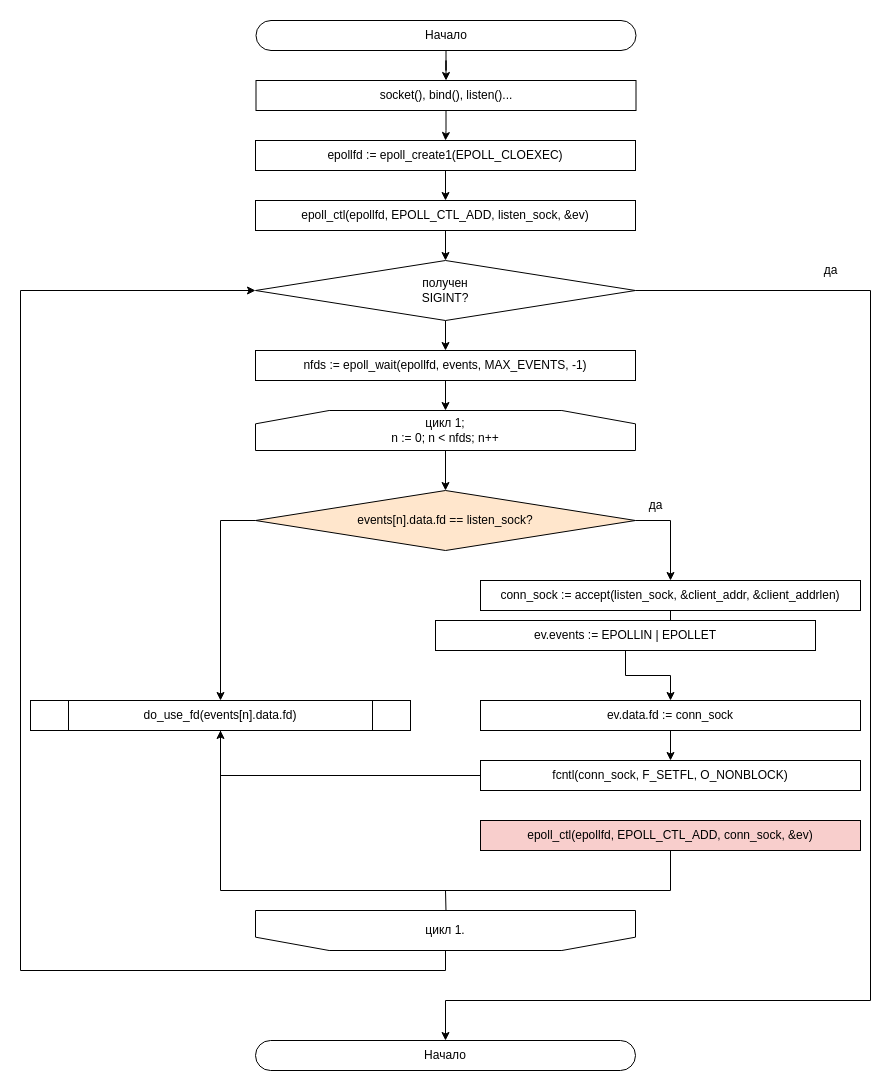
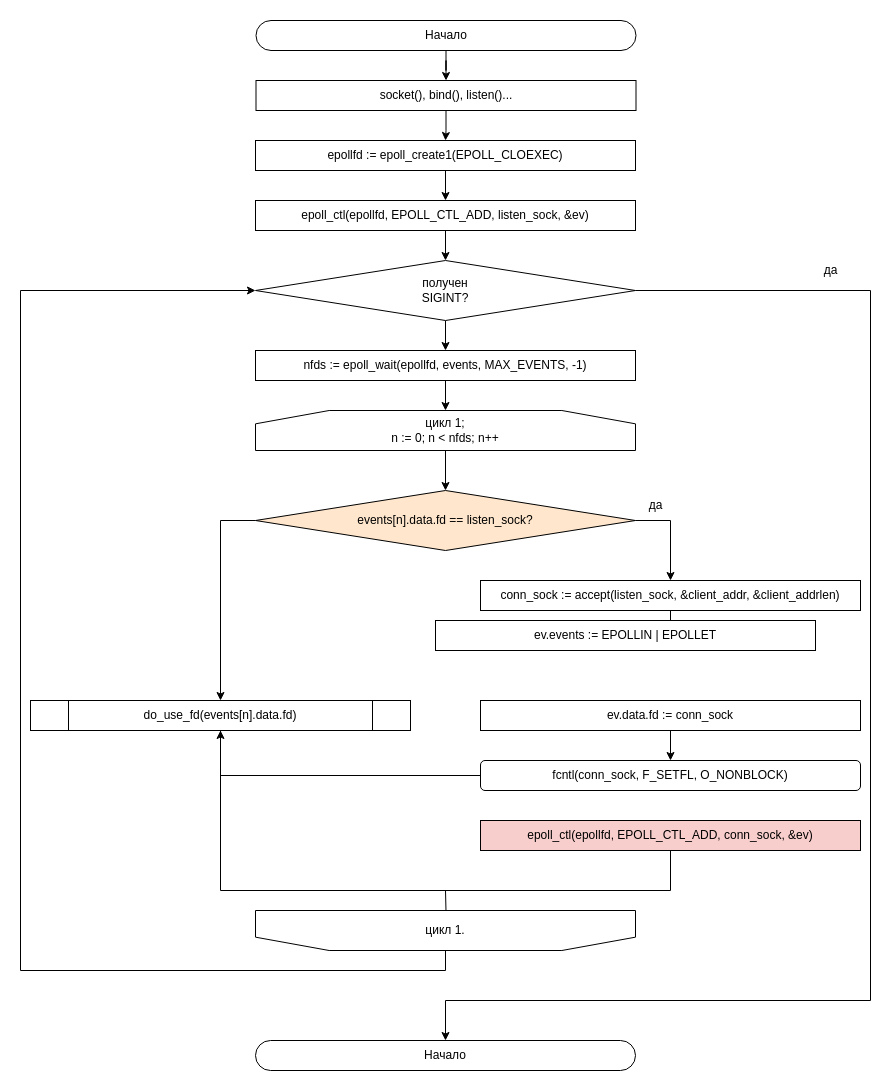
edge "ev.events := EPOLLIN | EPOLLET" -> "ev.data.fd := conn_sock": removed
node "fcntl(conn_sock, F_SETFL, O_NONBLOCK)": shape rectangle -> rounded rectangle
